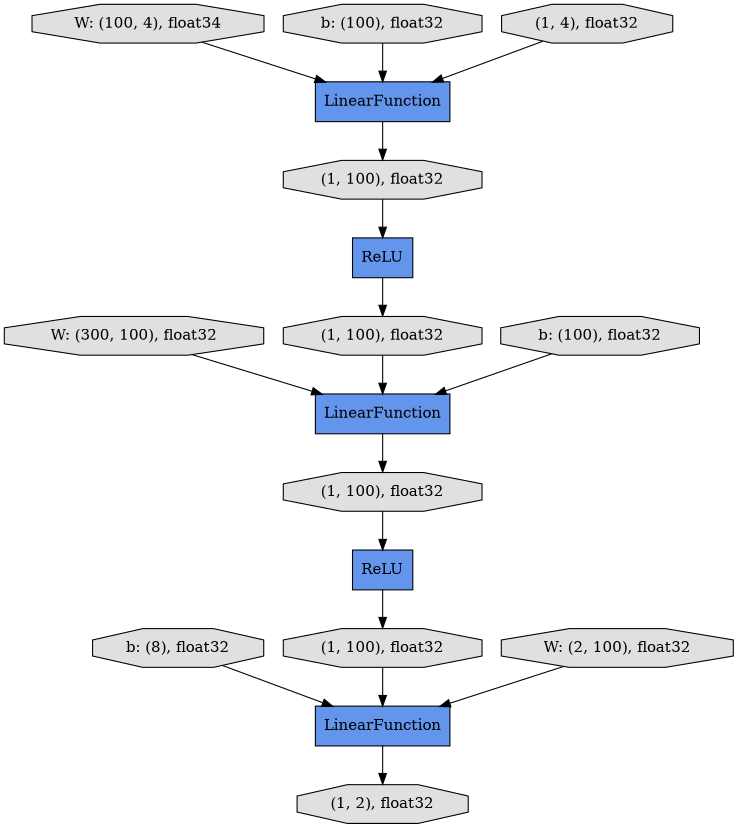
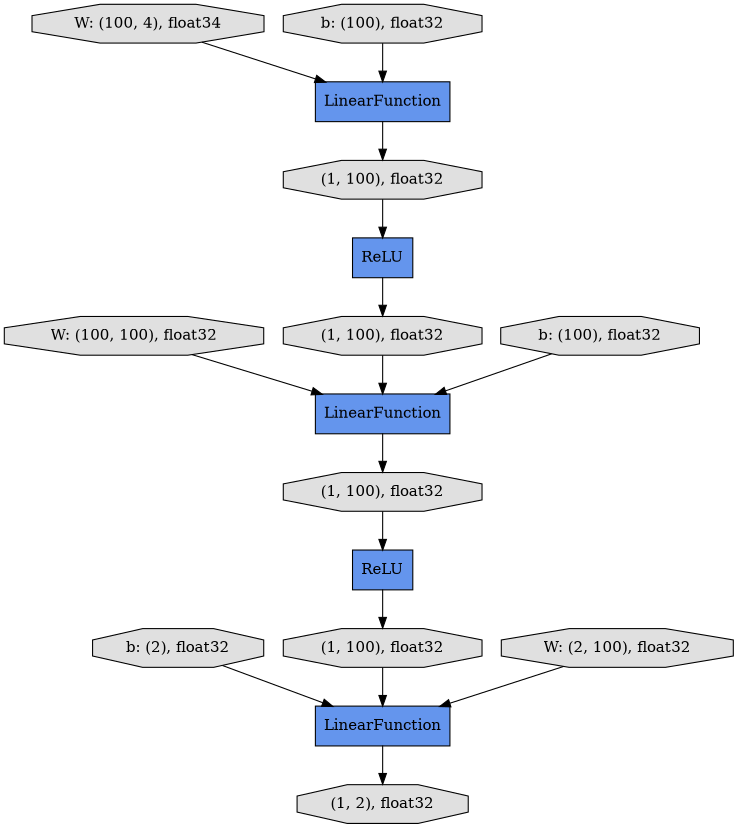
node "(1, 4), float32": removed
node "W: (300, 100), float32": label "W: (300, 100), float32" -> "W: (100, 100), float32"
node "b: (8), float32": label "b: (8), float32" -> "b: (2), float32"
